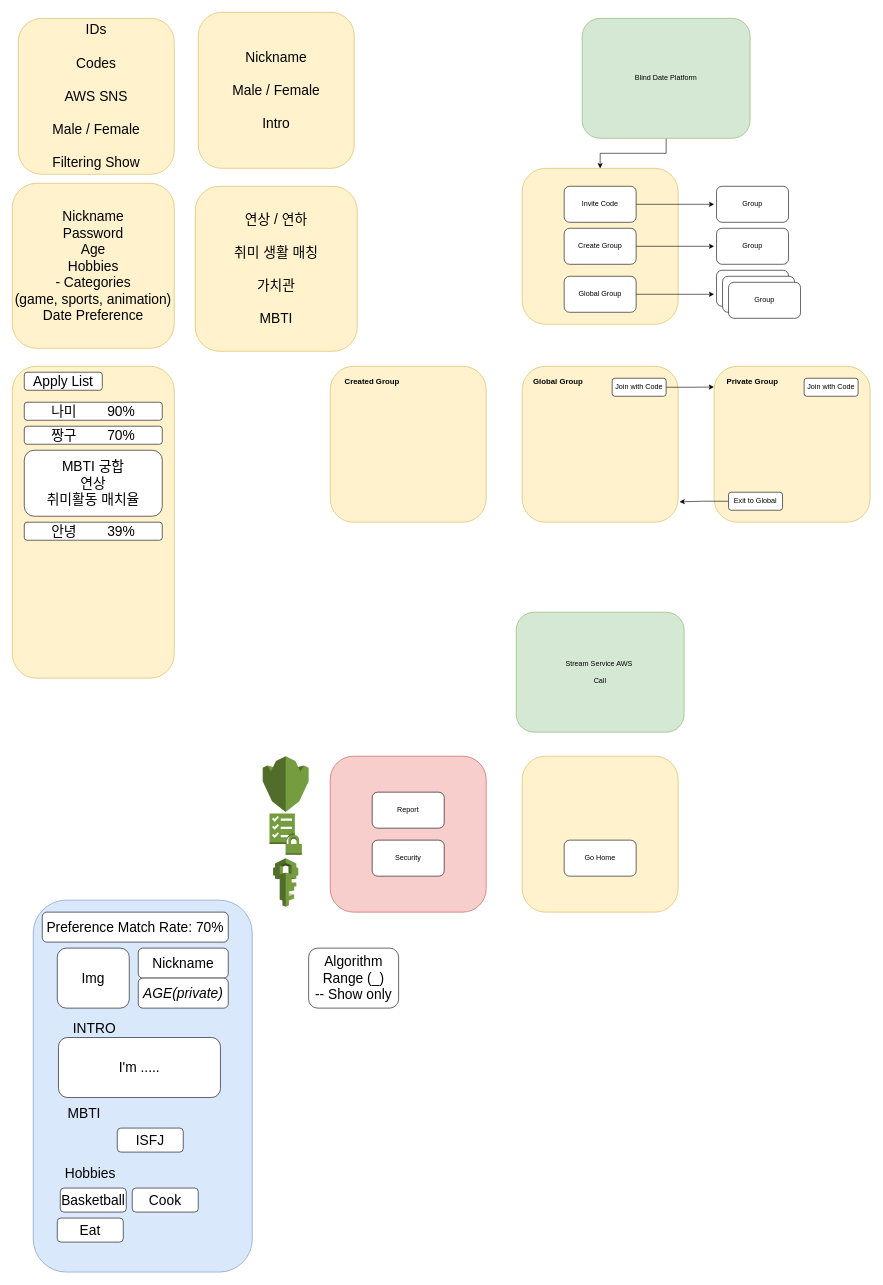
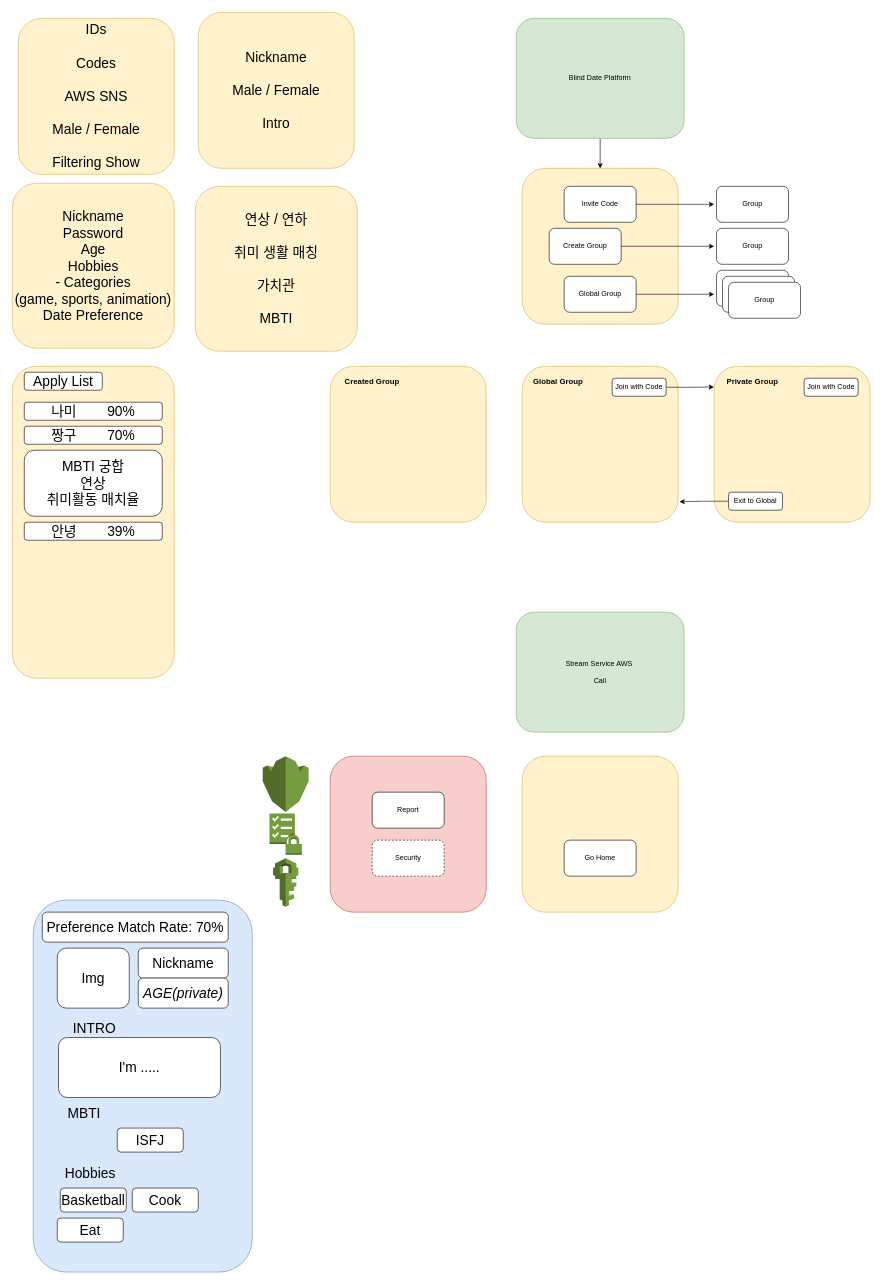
node "Blind Date Platform": moved (666, 78) -> (600, 78)
node "Create Group": moved (600, 246) -> (585, 246)
node "Security": style solid -> dashed
node "Algorithm Range (_) -- Show only": removed
